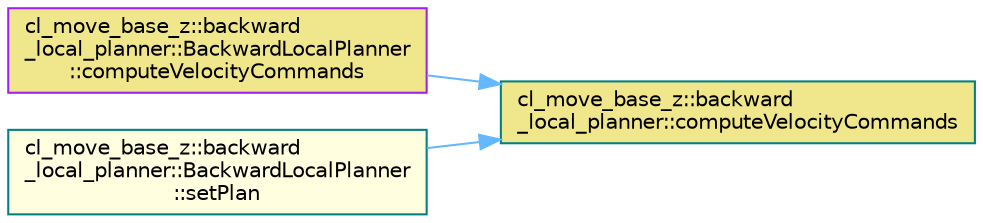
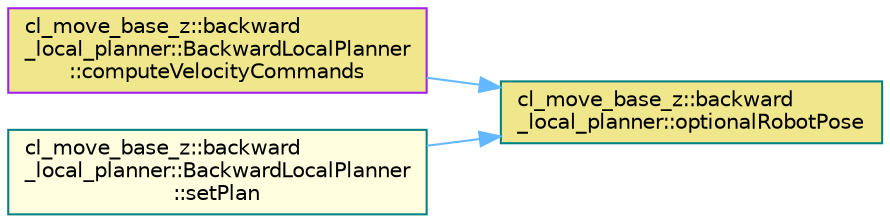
node "cl_move_base_z::backward _local_planner::computeVelocityCommands": label "cl_move_base_z::backward _local_planner::computeVelocityCommands" -> "cl_move_base_z::backward _local_planner::optionalRobotPose"
